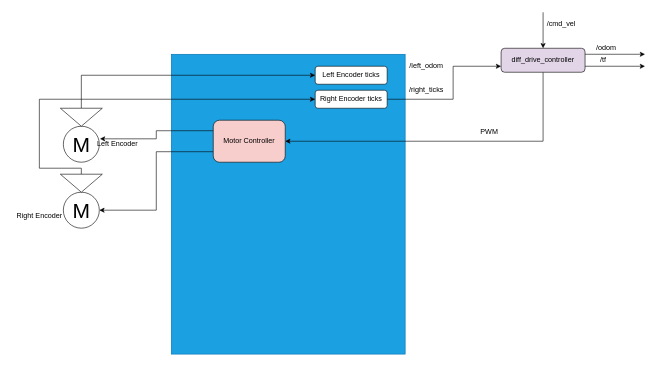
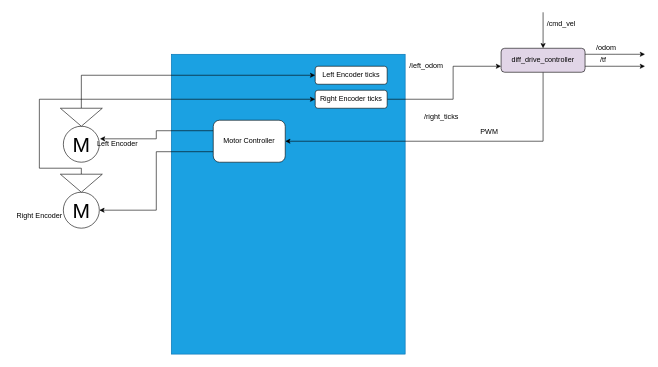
node "/right_ticks": moved (426, 90) -> (441, 117)
node "Motor Controller": fillcolor #f8cecc -> #ffffff
